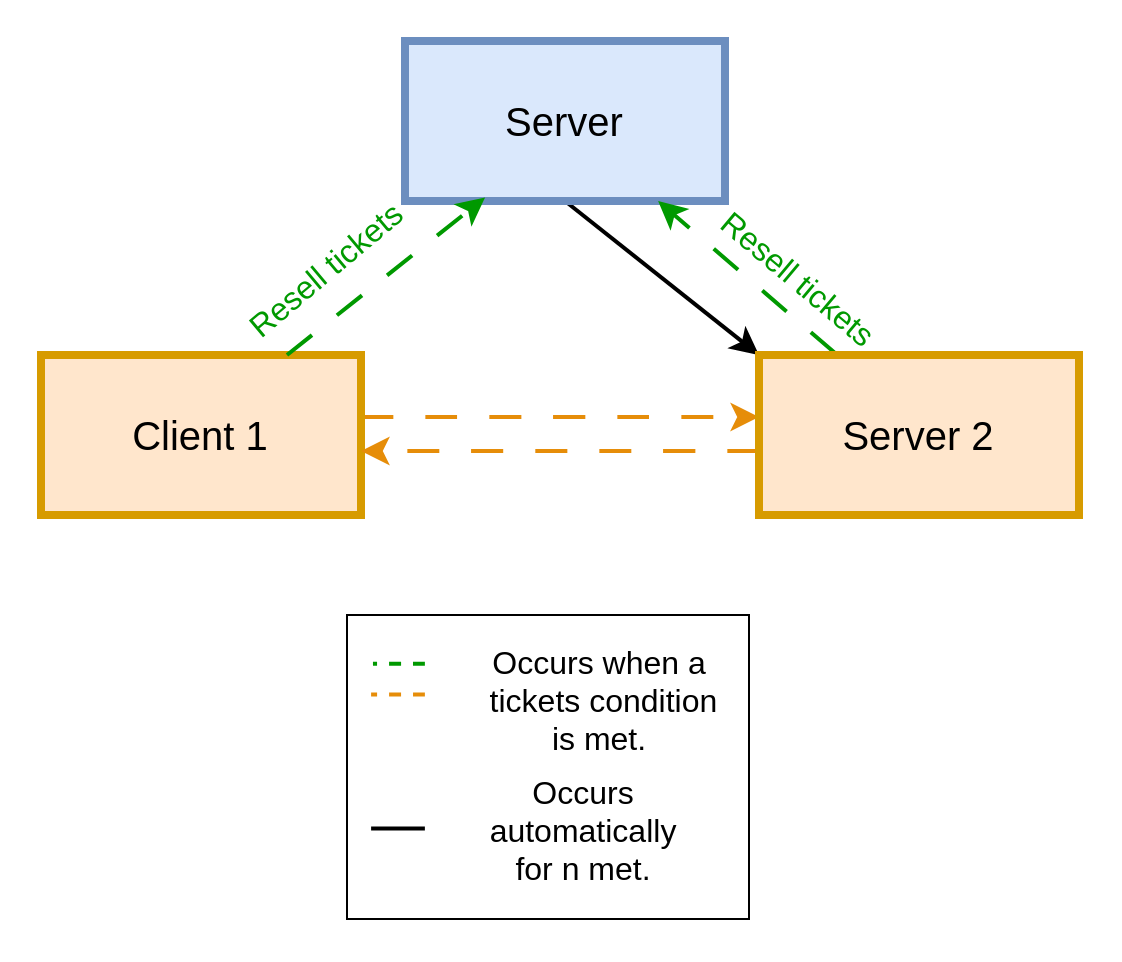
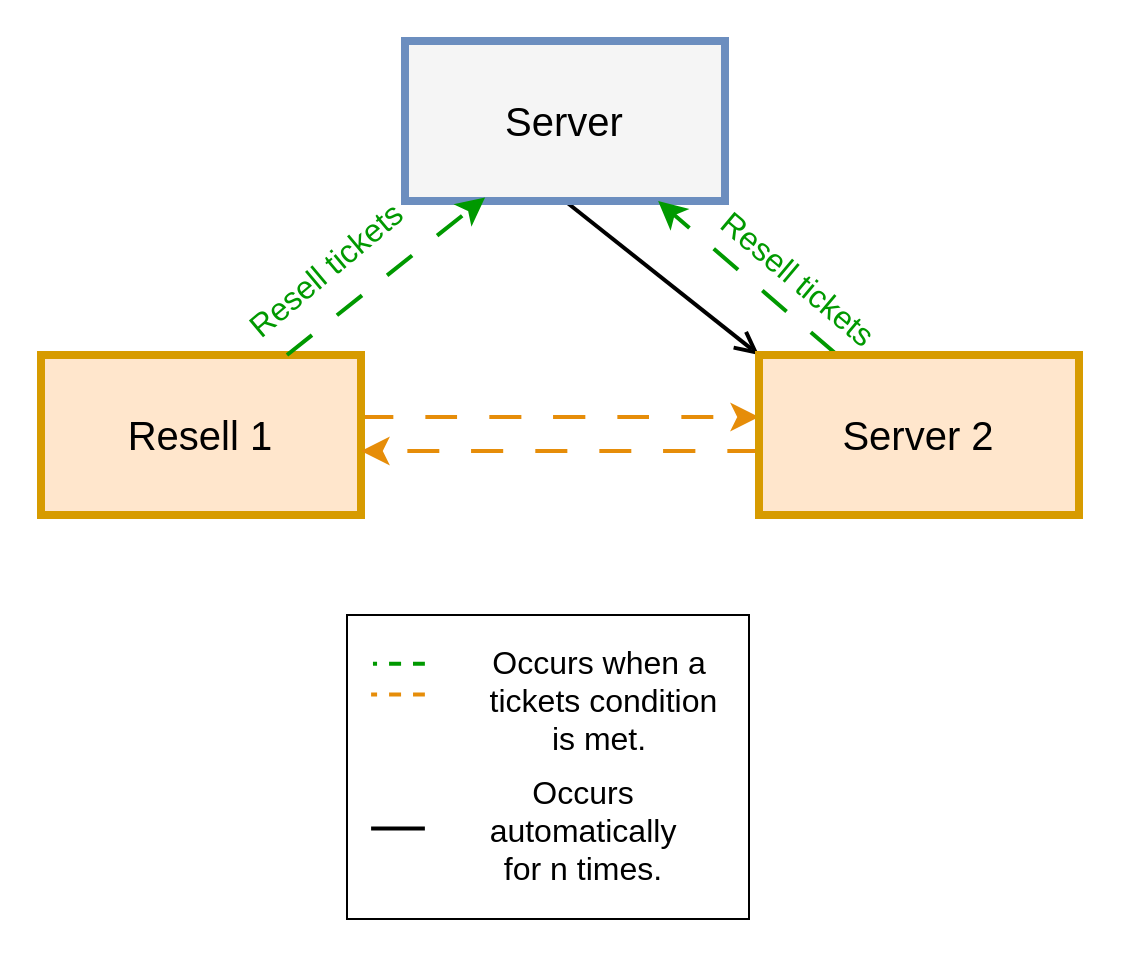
node "Server": fillcolor #dae8fc -> #f5f5f5
edge "Server" -> "Server 2": arrowhead classic -> open
node "Client 1": label "Client 1" -> "Resell 1"
node "Occurs automatically for n met.": label "Occurs automatically for n met." -> "Occurs automatically for n times."
